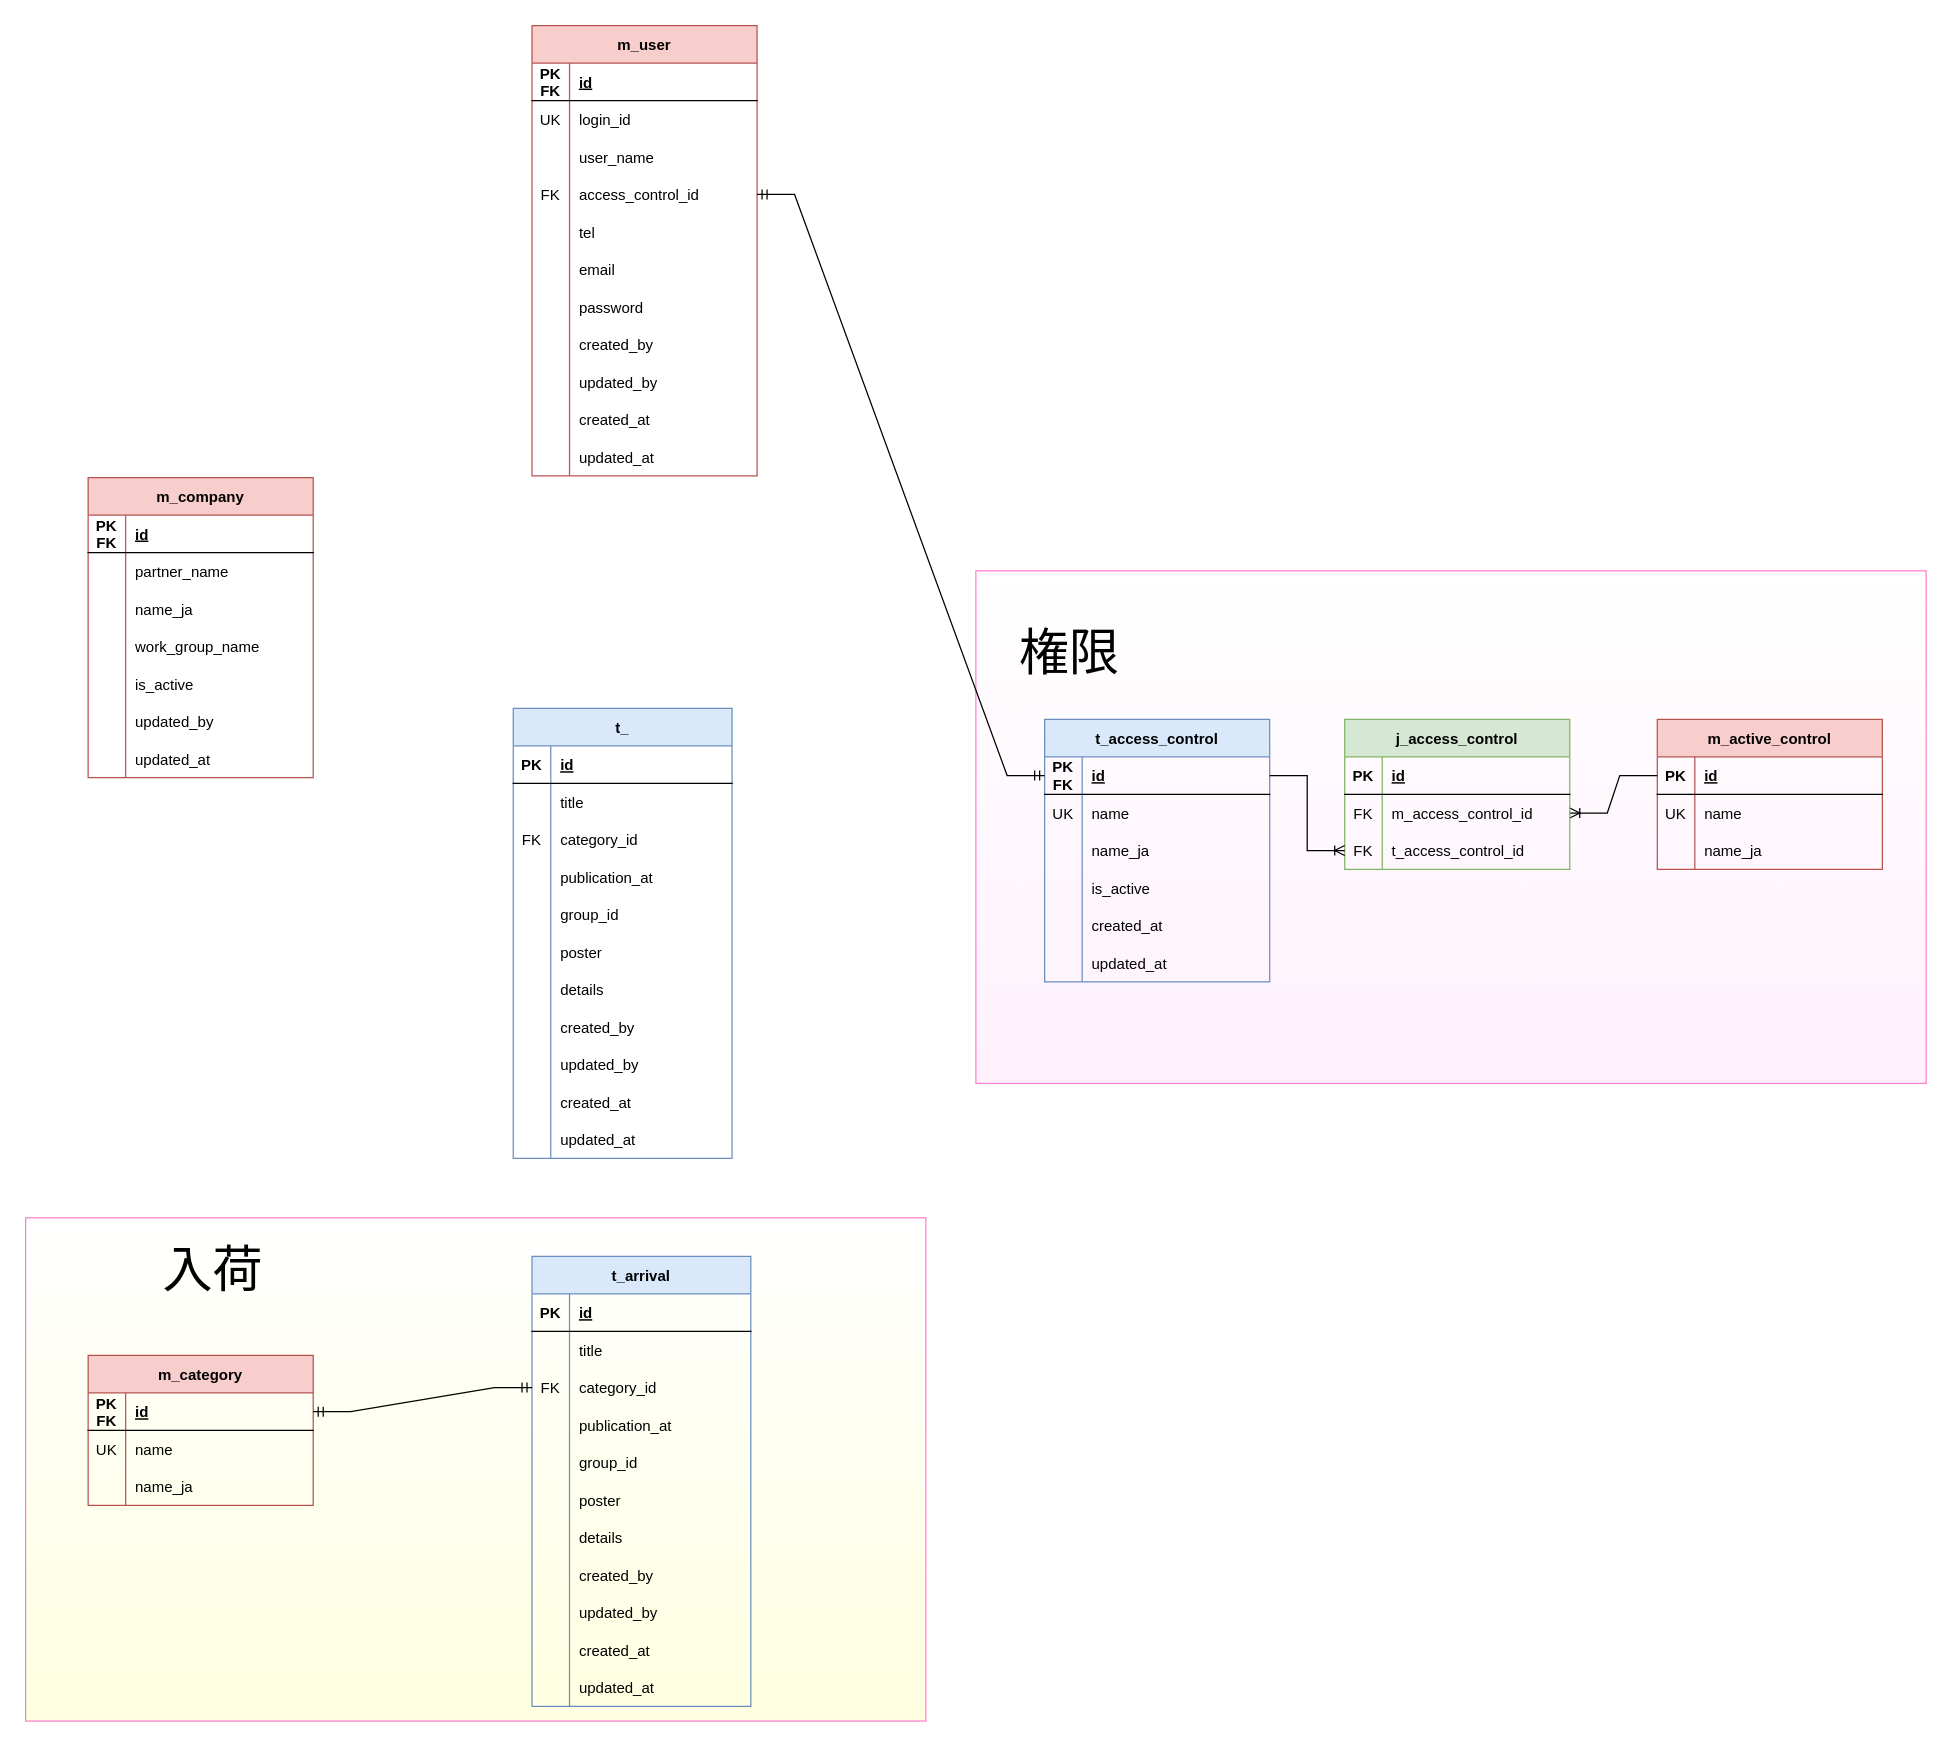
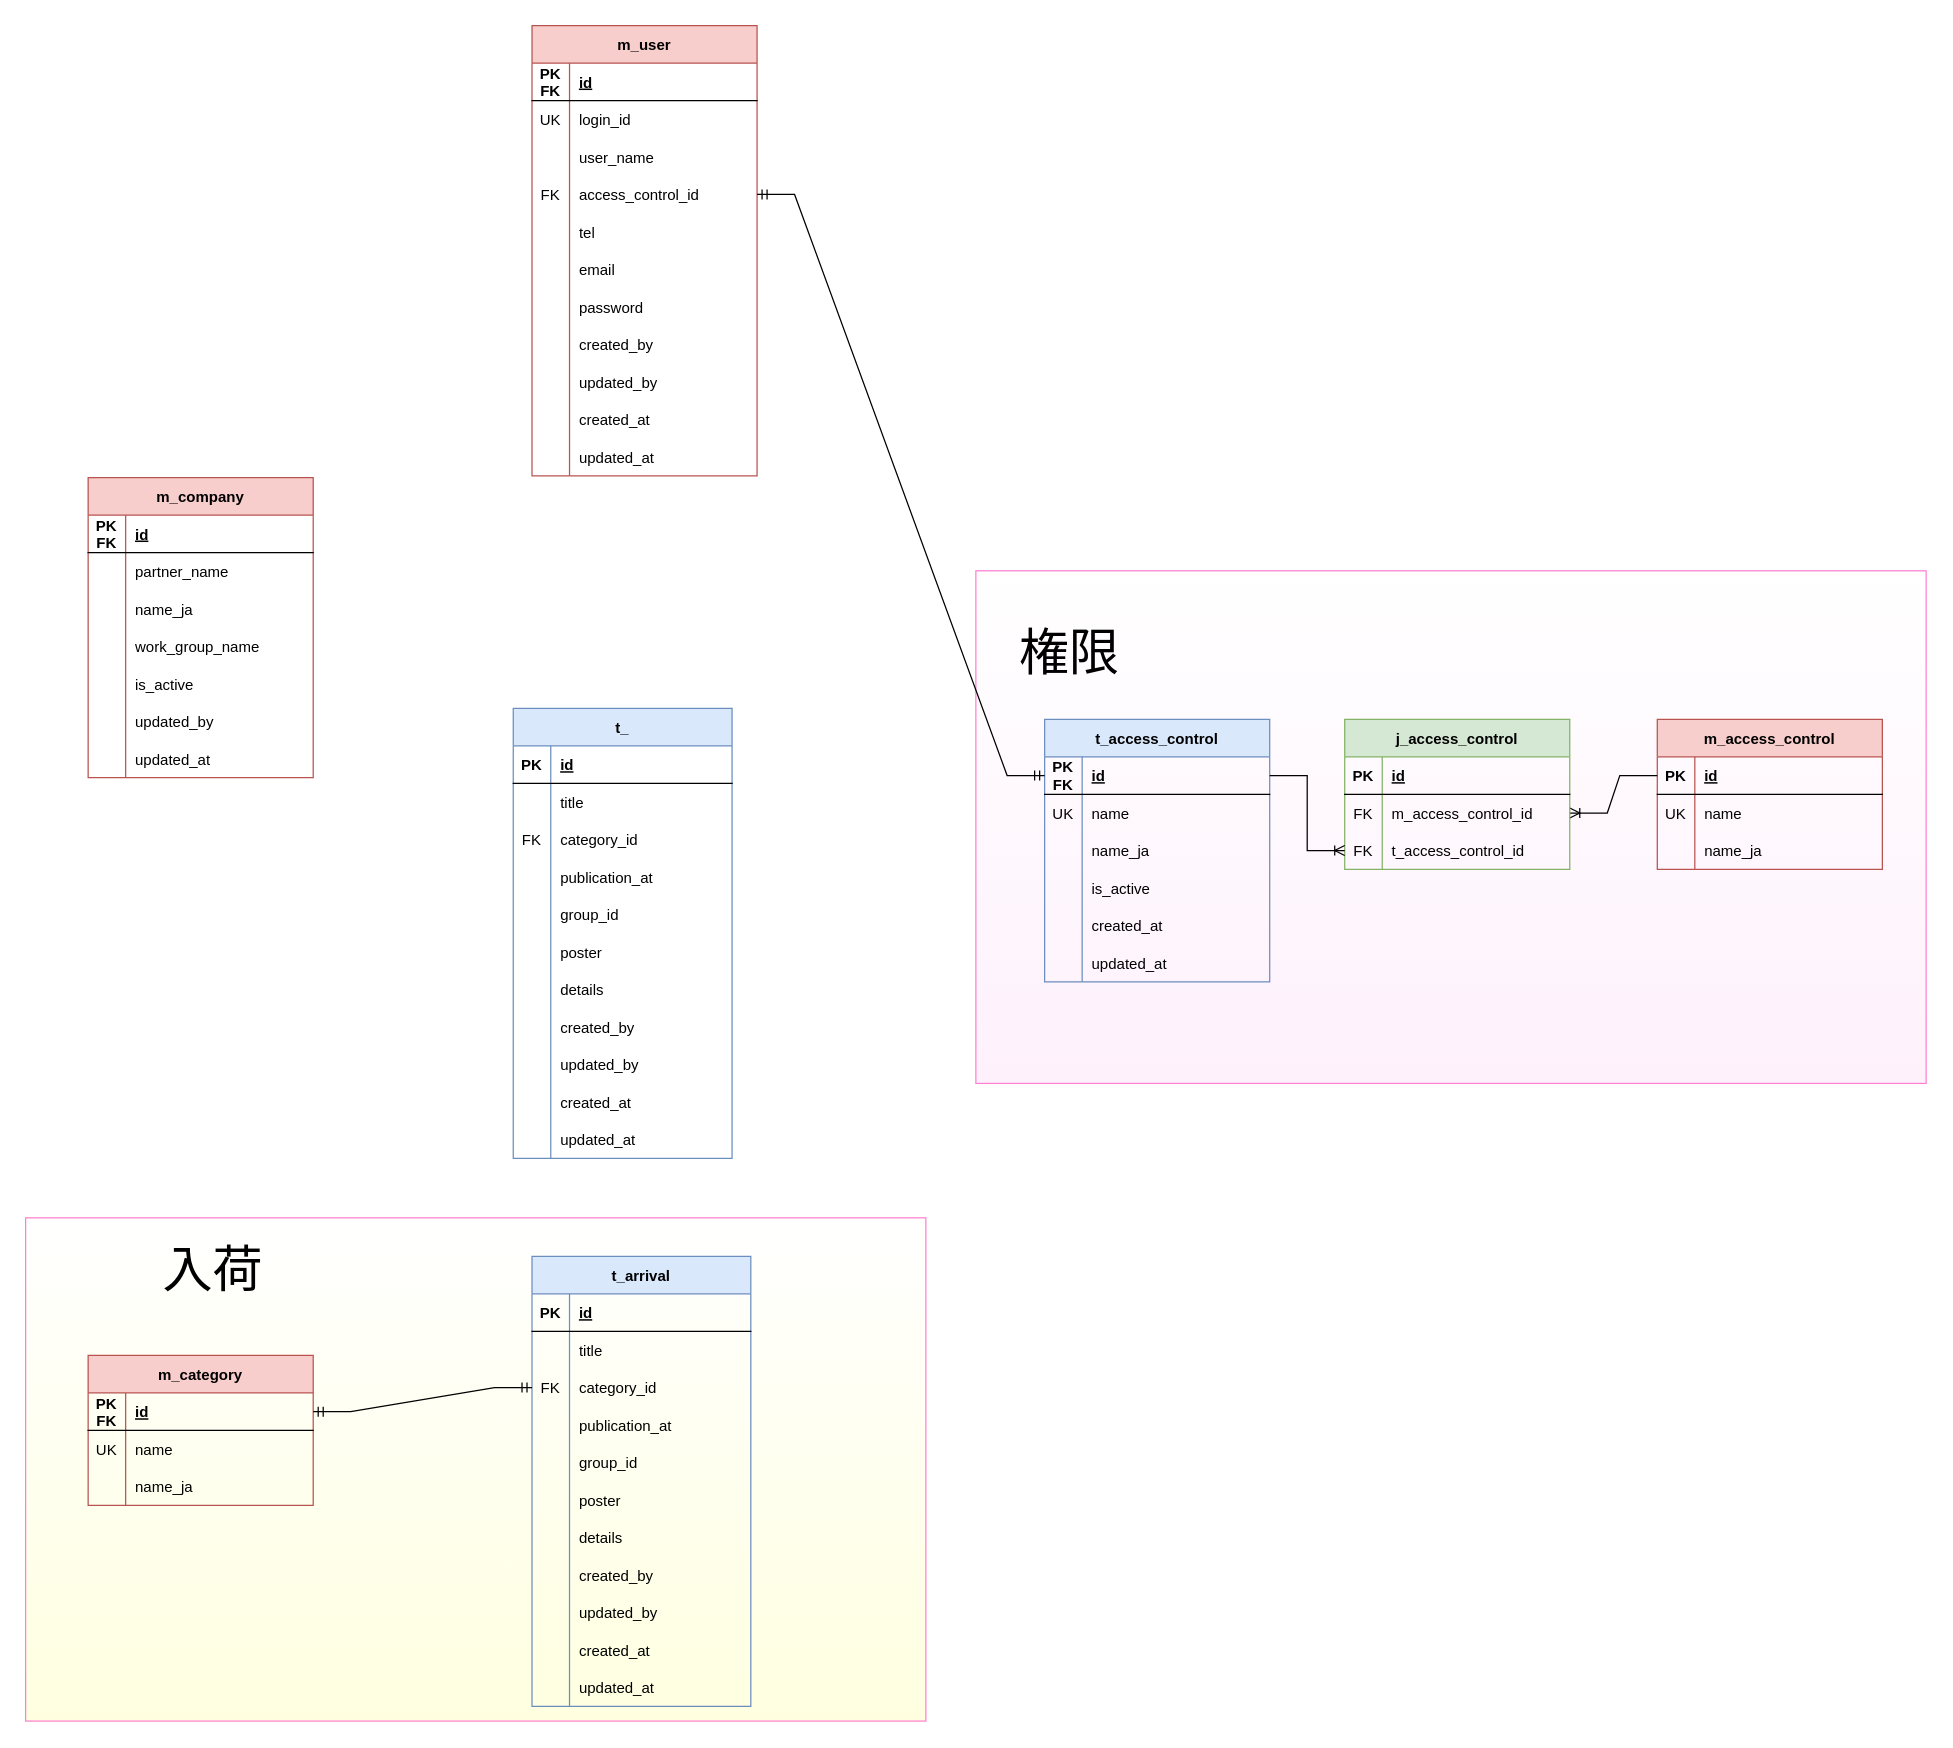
node "m_active_control": label "m_active_control" -> "m_access_control"
